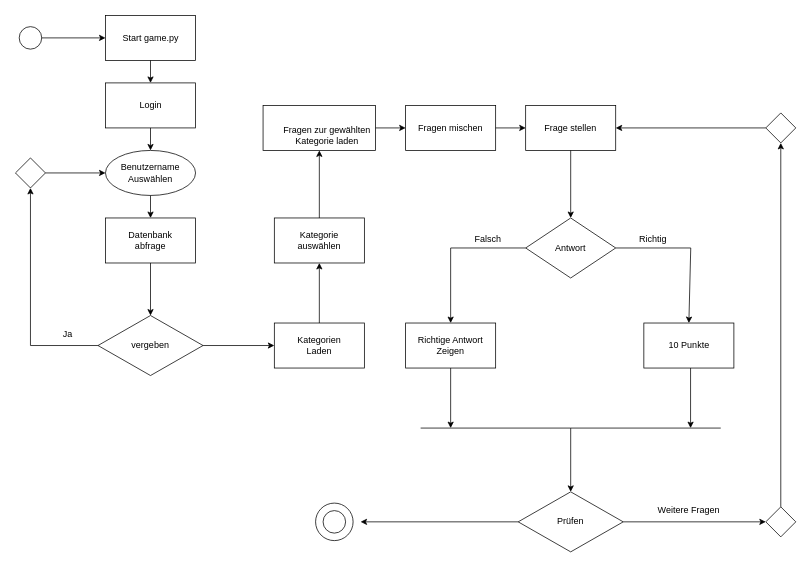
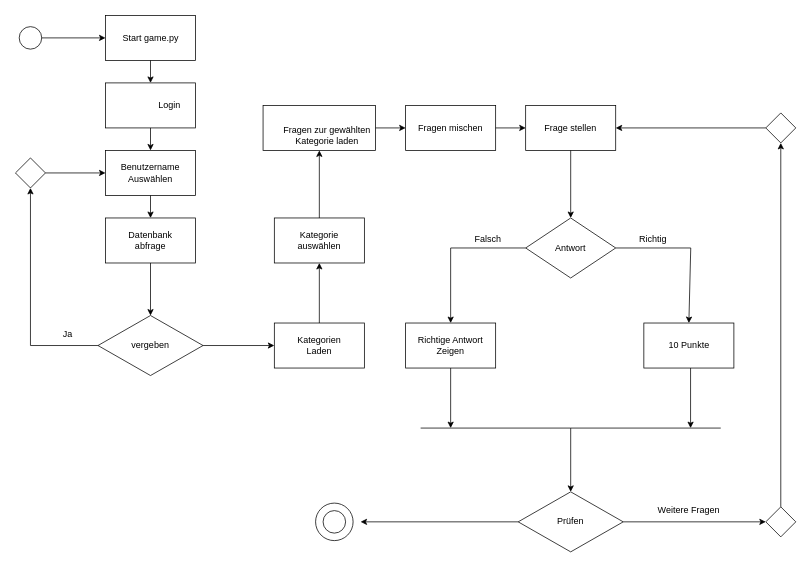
node "Login": moved (150, 105) -> (169, 105)
node "Benutzername Auswählen": shape ellipse -> rectangle
